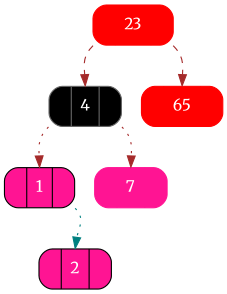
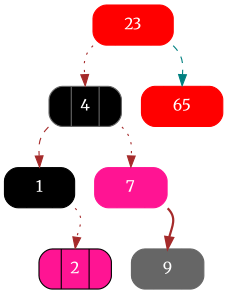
edge "23" -> "4": style dashed -> dotted
edge "23" -> "65": color brown -> teal
edge "4" -> "1": style dotted -> dashed
node "1": fillcolor deeppink -> black
edge "1" -> "2": color teal -> brown
node "9": added
